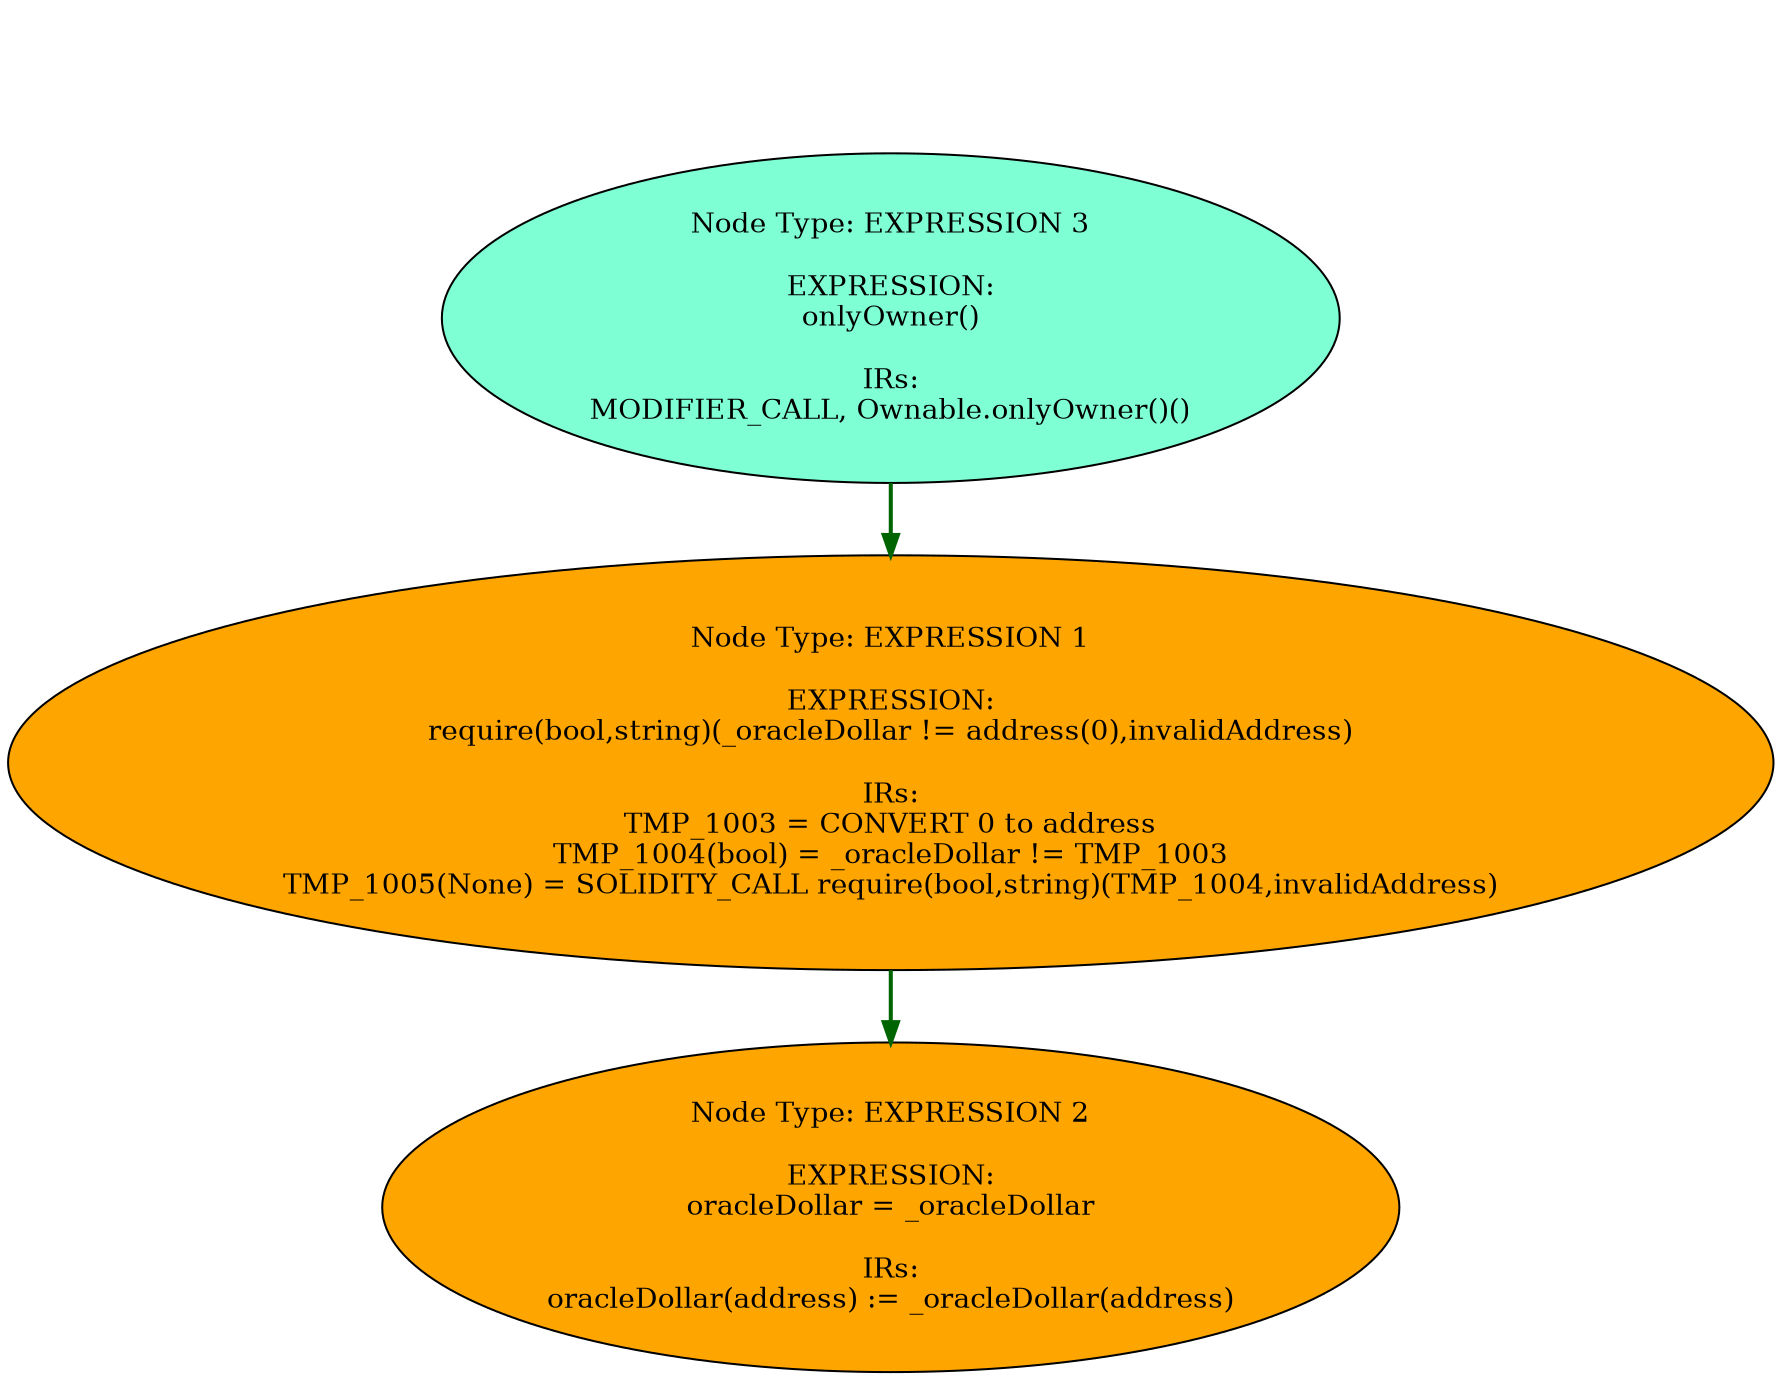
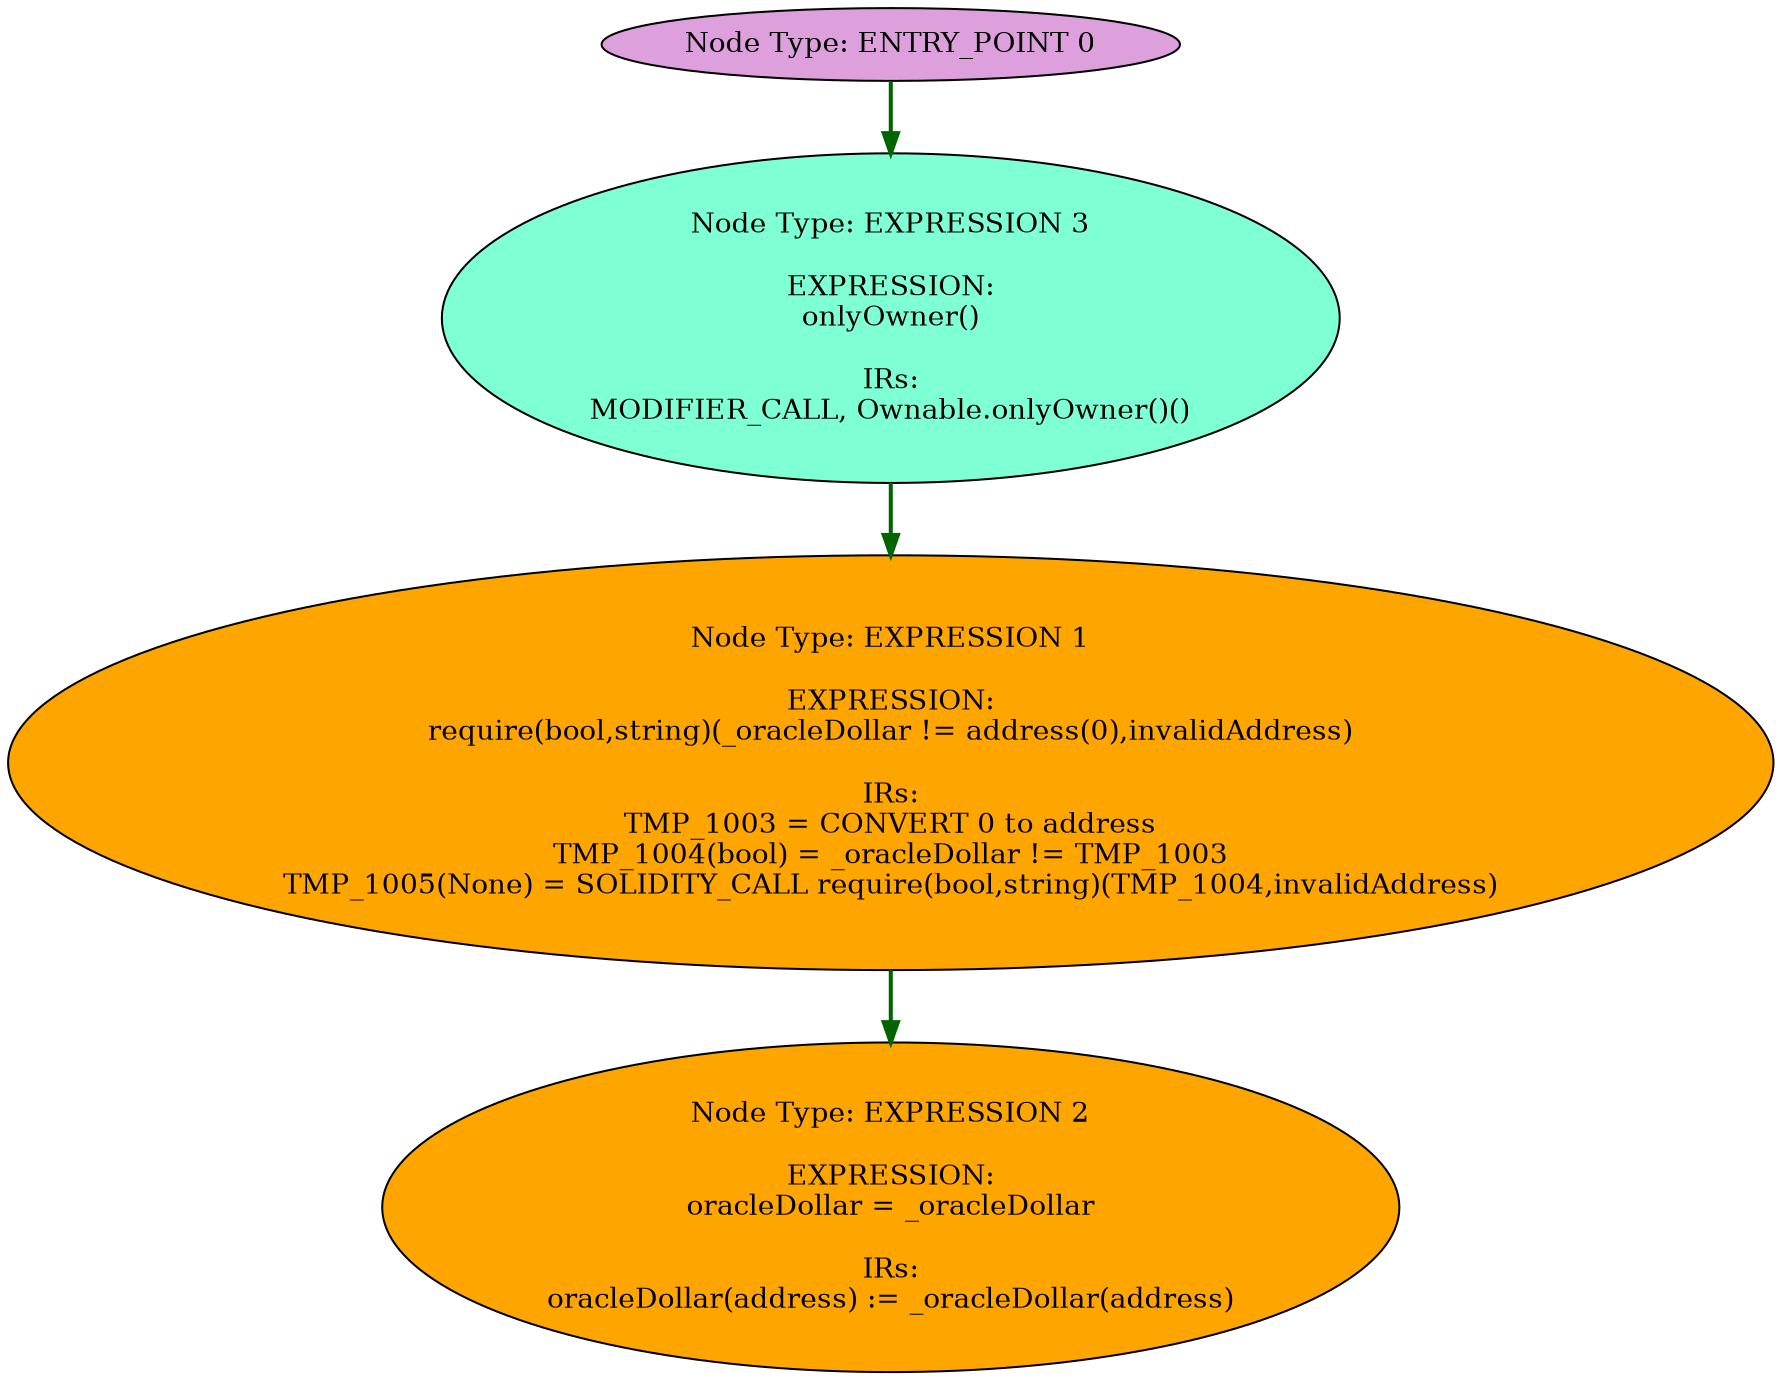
node "Node Type: ENTRY_POINT 0": added
